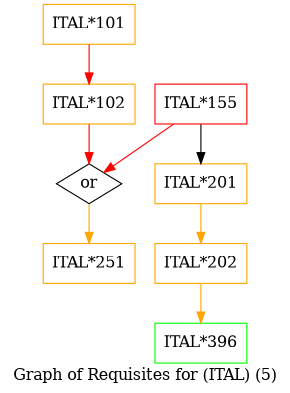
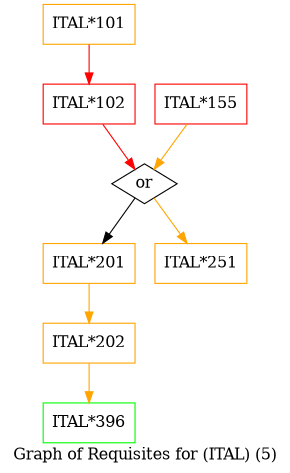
node "ITAL*102": color orange -> red
edge "ITAL*155" -> "ITAL*201": now "or" -> "ITAL*201"
edge "ITAL*155" -> "or": color red -> orange
